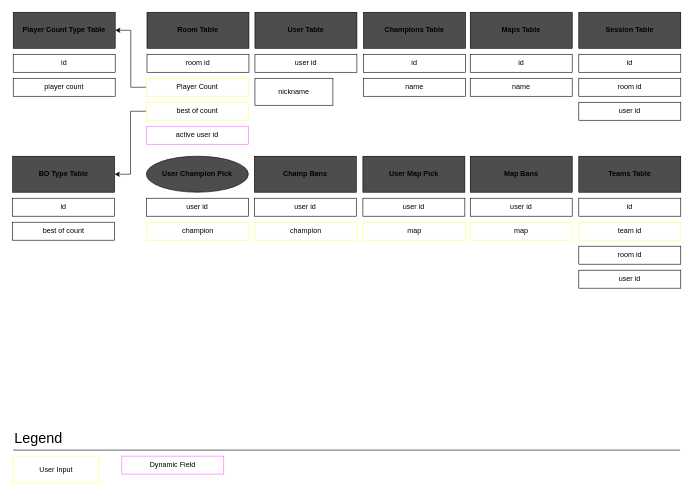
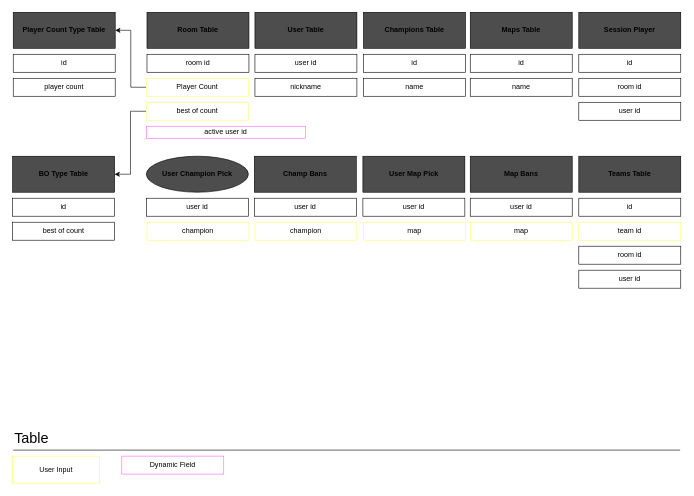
node "Session Table": label "Session Table" -> "Session Player"
node "nickname": size 78x27 -> 102x18
node "active user id": size 102x18 -> 159x12
node "Legend": label "Legend" -> "Table"
